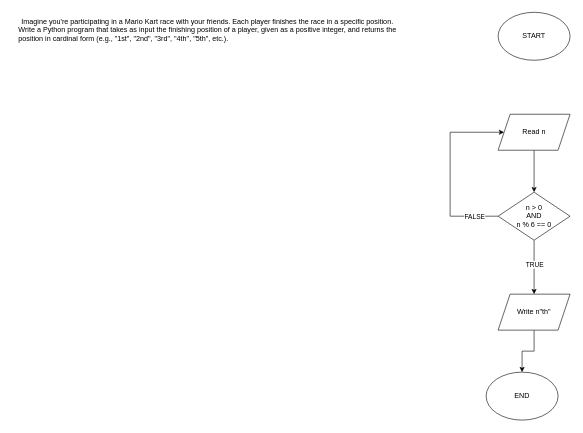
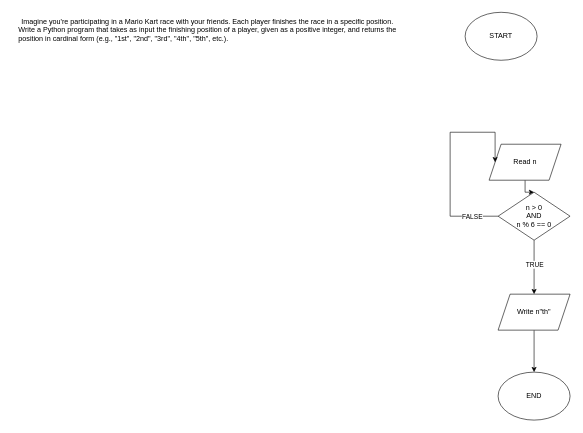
node "START": moved (534, 36) -> (501, 36)
node "Read n": moved (534, 132) -> (525, 162)
node "END": moved (522, 396) -> (534, 396)
